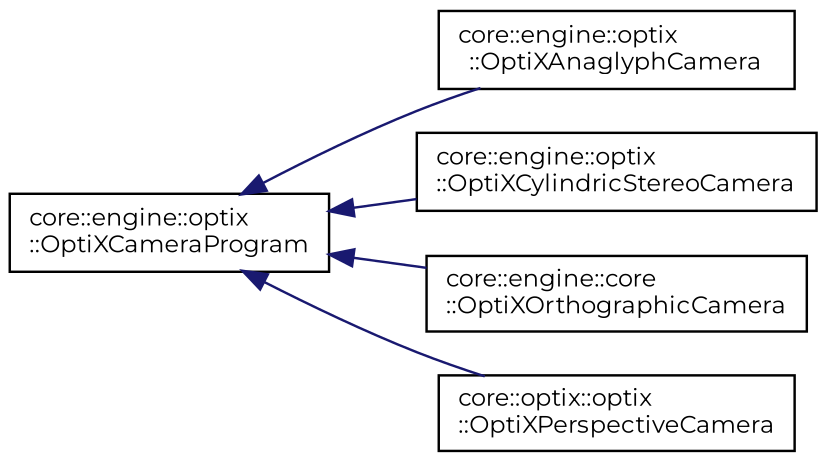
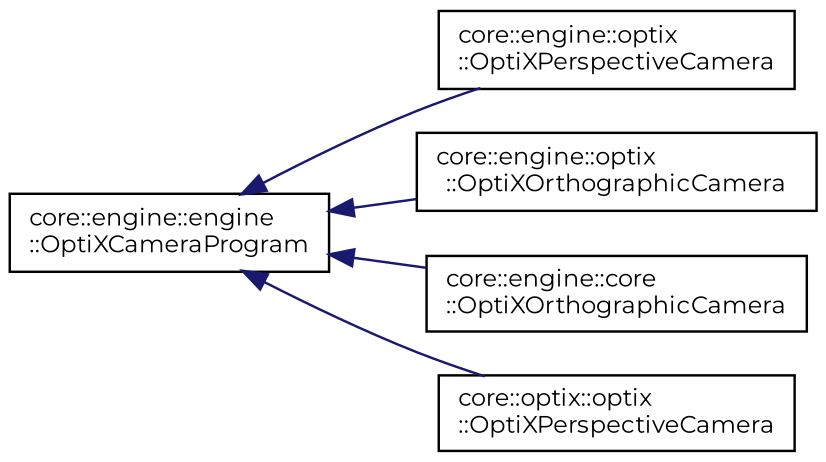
node "core::engine::optix ::OptiXAnaglyphCamera": label "core::engine::optix ::OptiXAnaglyphCamera" -> "core::engine::optix ::OptiXPerspectiveCamera"
node "core::engine::optix ::OptiXCylindricStereoCamera": label "core::engine::optix ::OptiXCylindricStereoCamera" -> "core::engine::optix ::OptiXOrthographicCamera"
node "core::engine::optix ::OptiXCameraProgram": label "core::engine::optix ::OptiXCameraProgram" -> "core::engine::engine ::OptiXCameraProgram"
